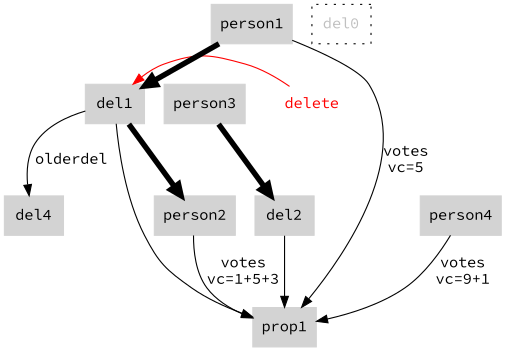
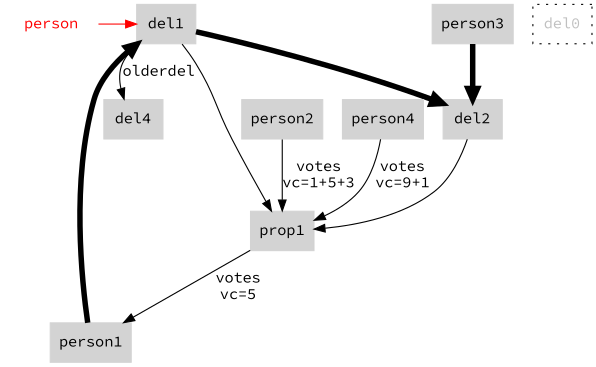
node "delete": label "delete" -> "person"
edge "del1" -> "person2": now "del1" -> "del2"
edge "person1" -> "prop1": reversed
